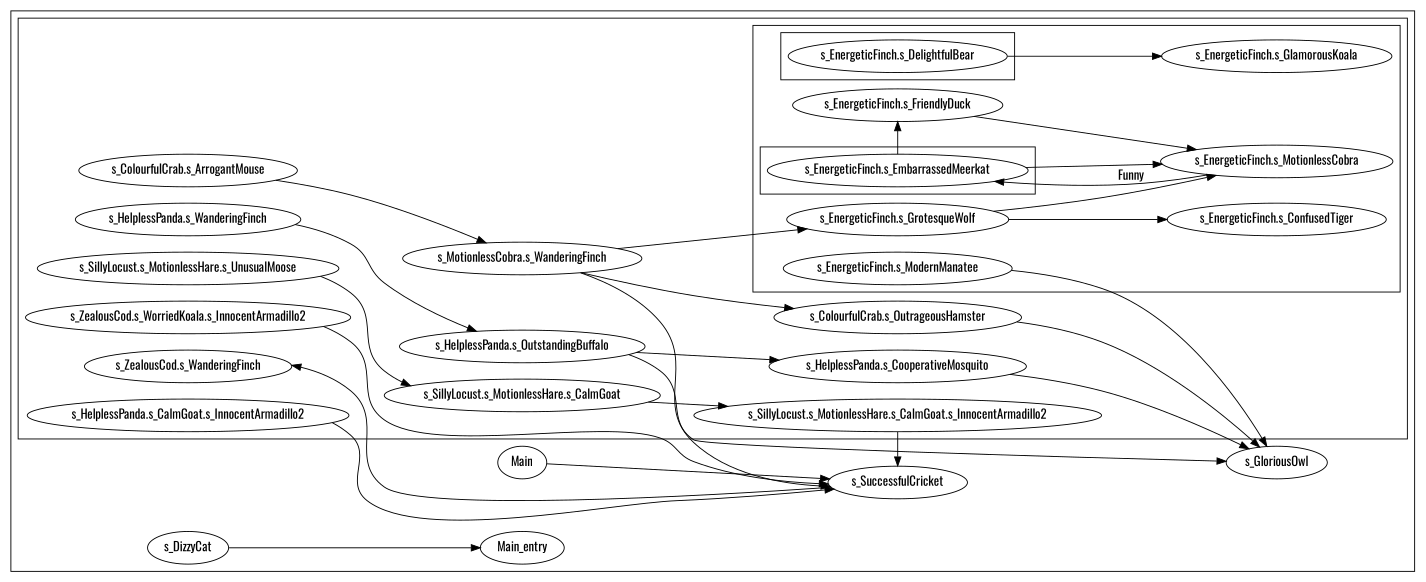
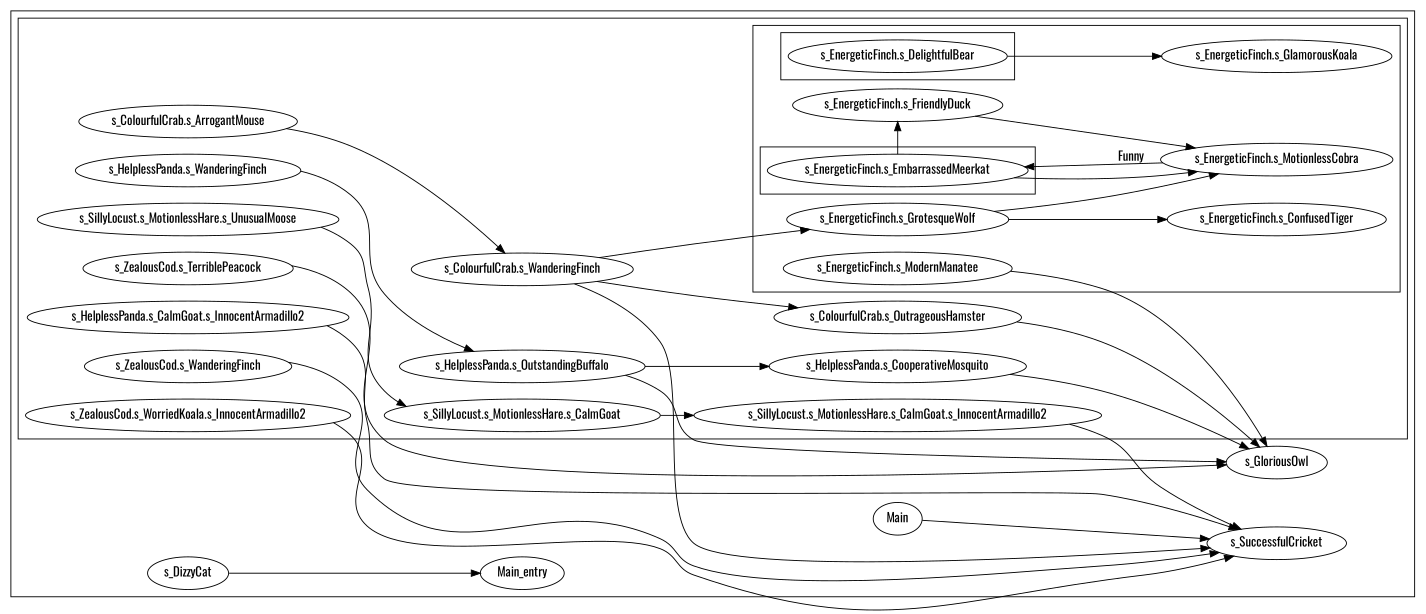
node "s_MotionlessCobra.s_WanderingFinch": label "s_MotionlessCobra.s_WanderingFinch" -> "s_ColourfulCrab.s_WanderingFinch"
node "s_ZealousCod.s_TerriblePeacock": added
edge "s_SuccessfulCricket" -> "s_ZealousCod.s_WanderingFinch": reversed
